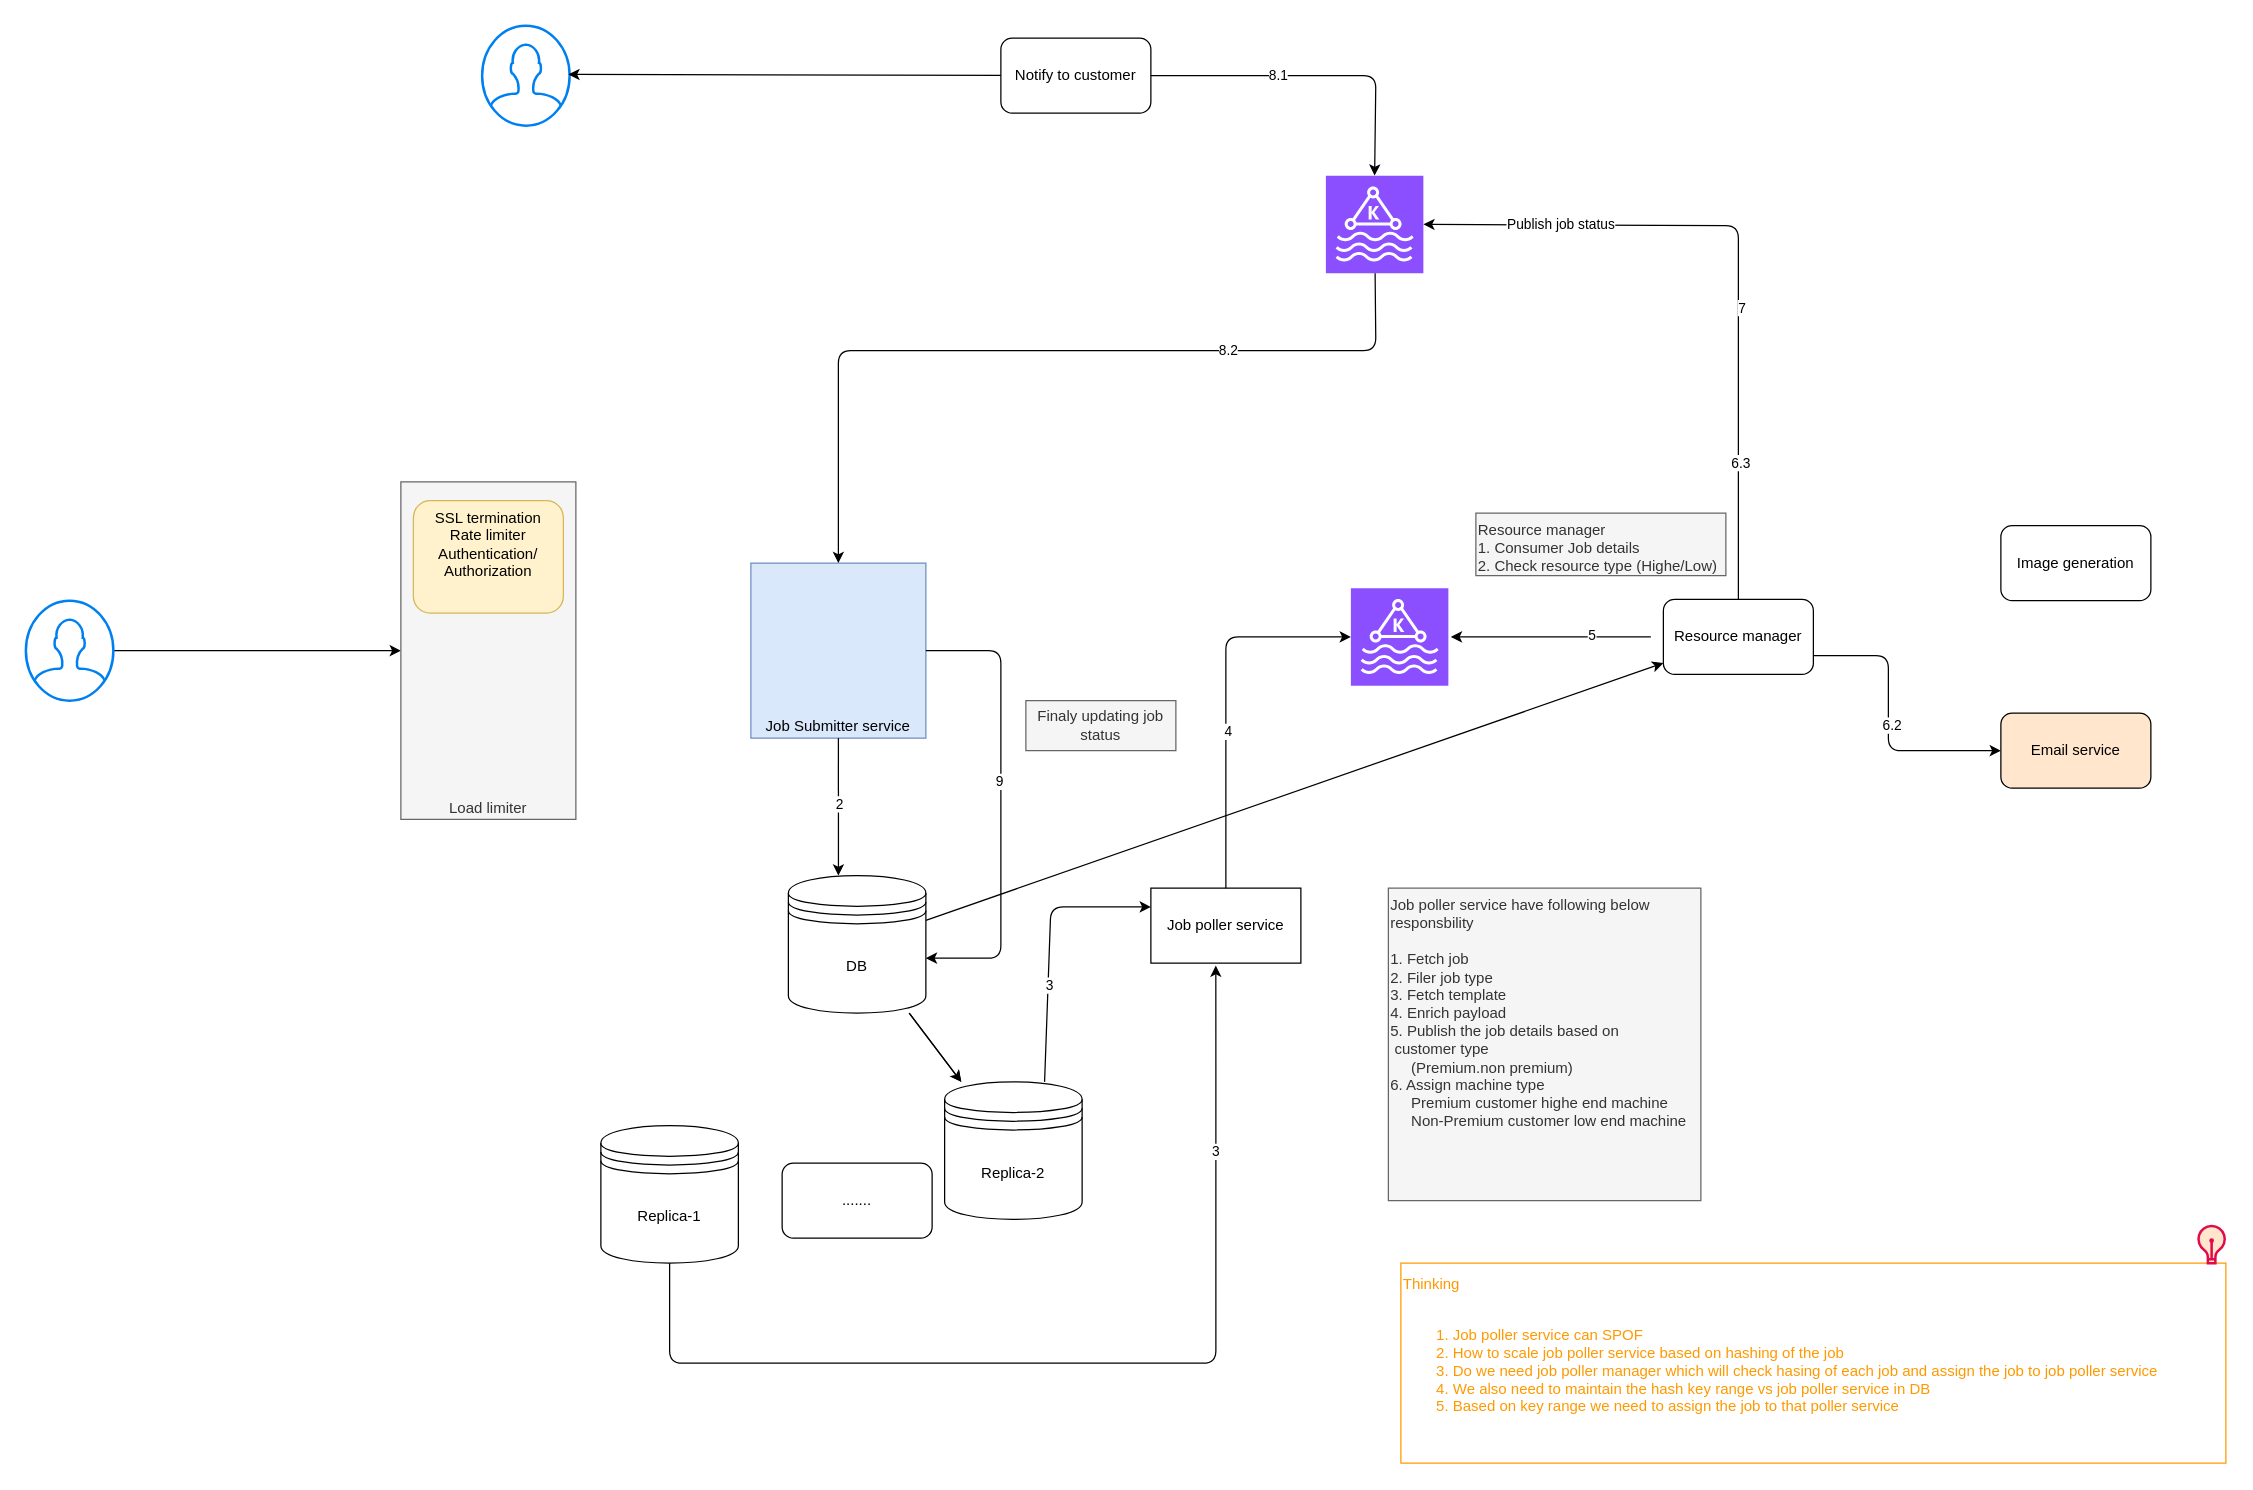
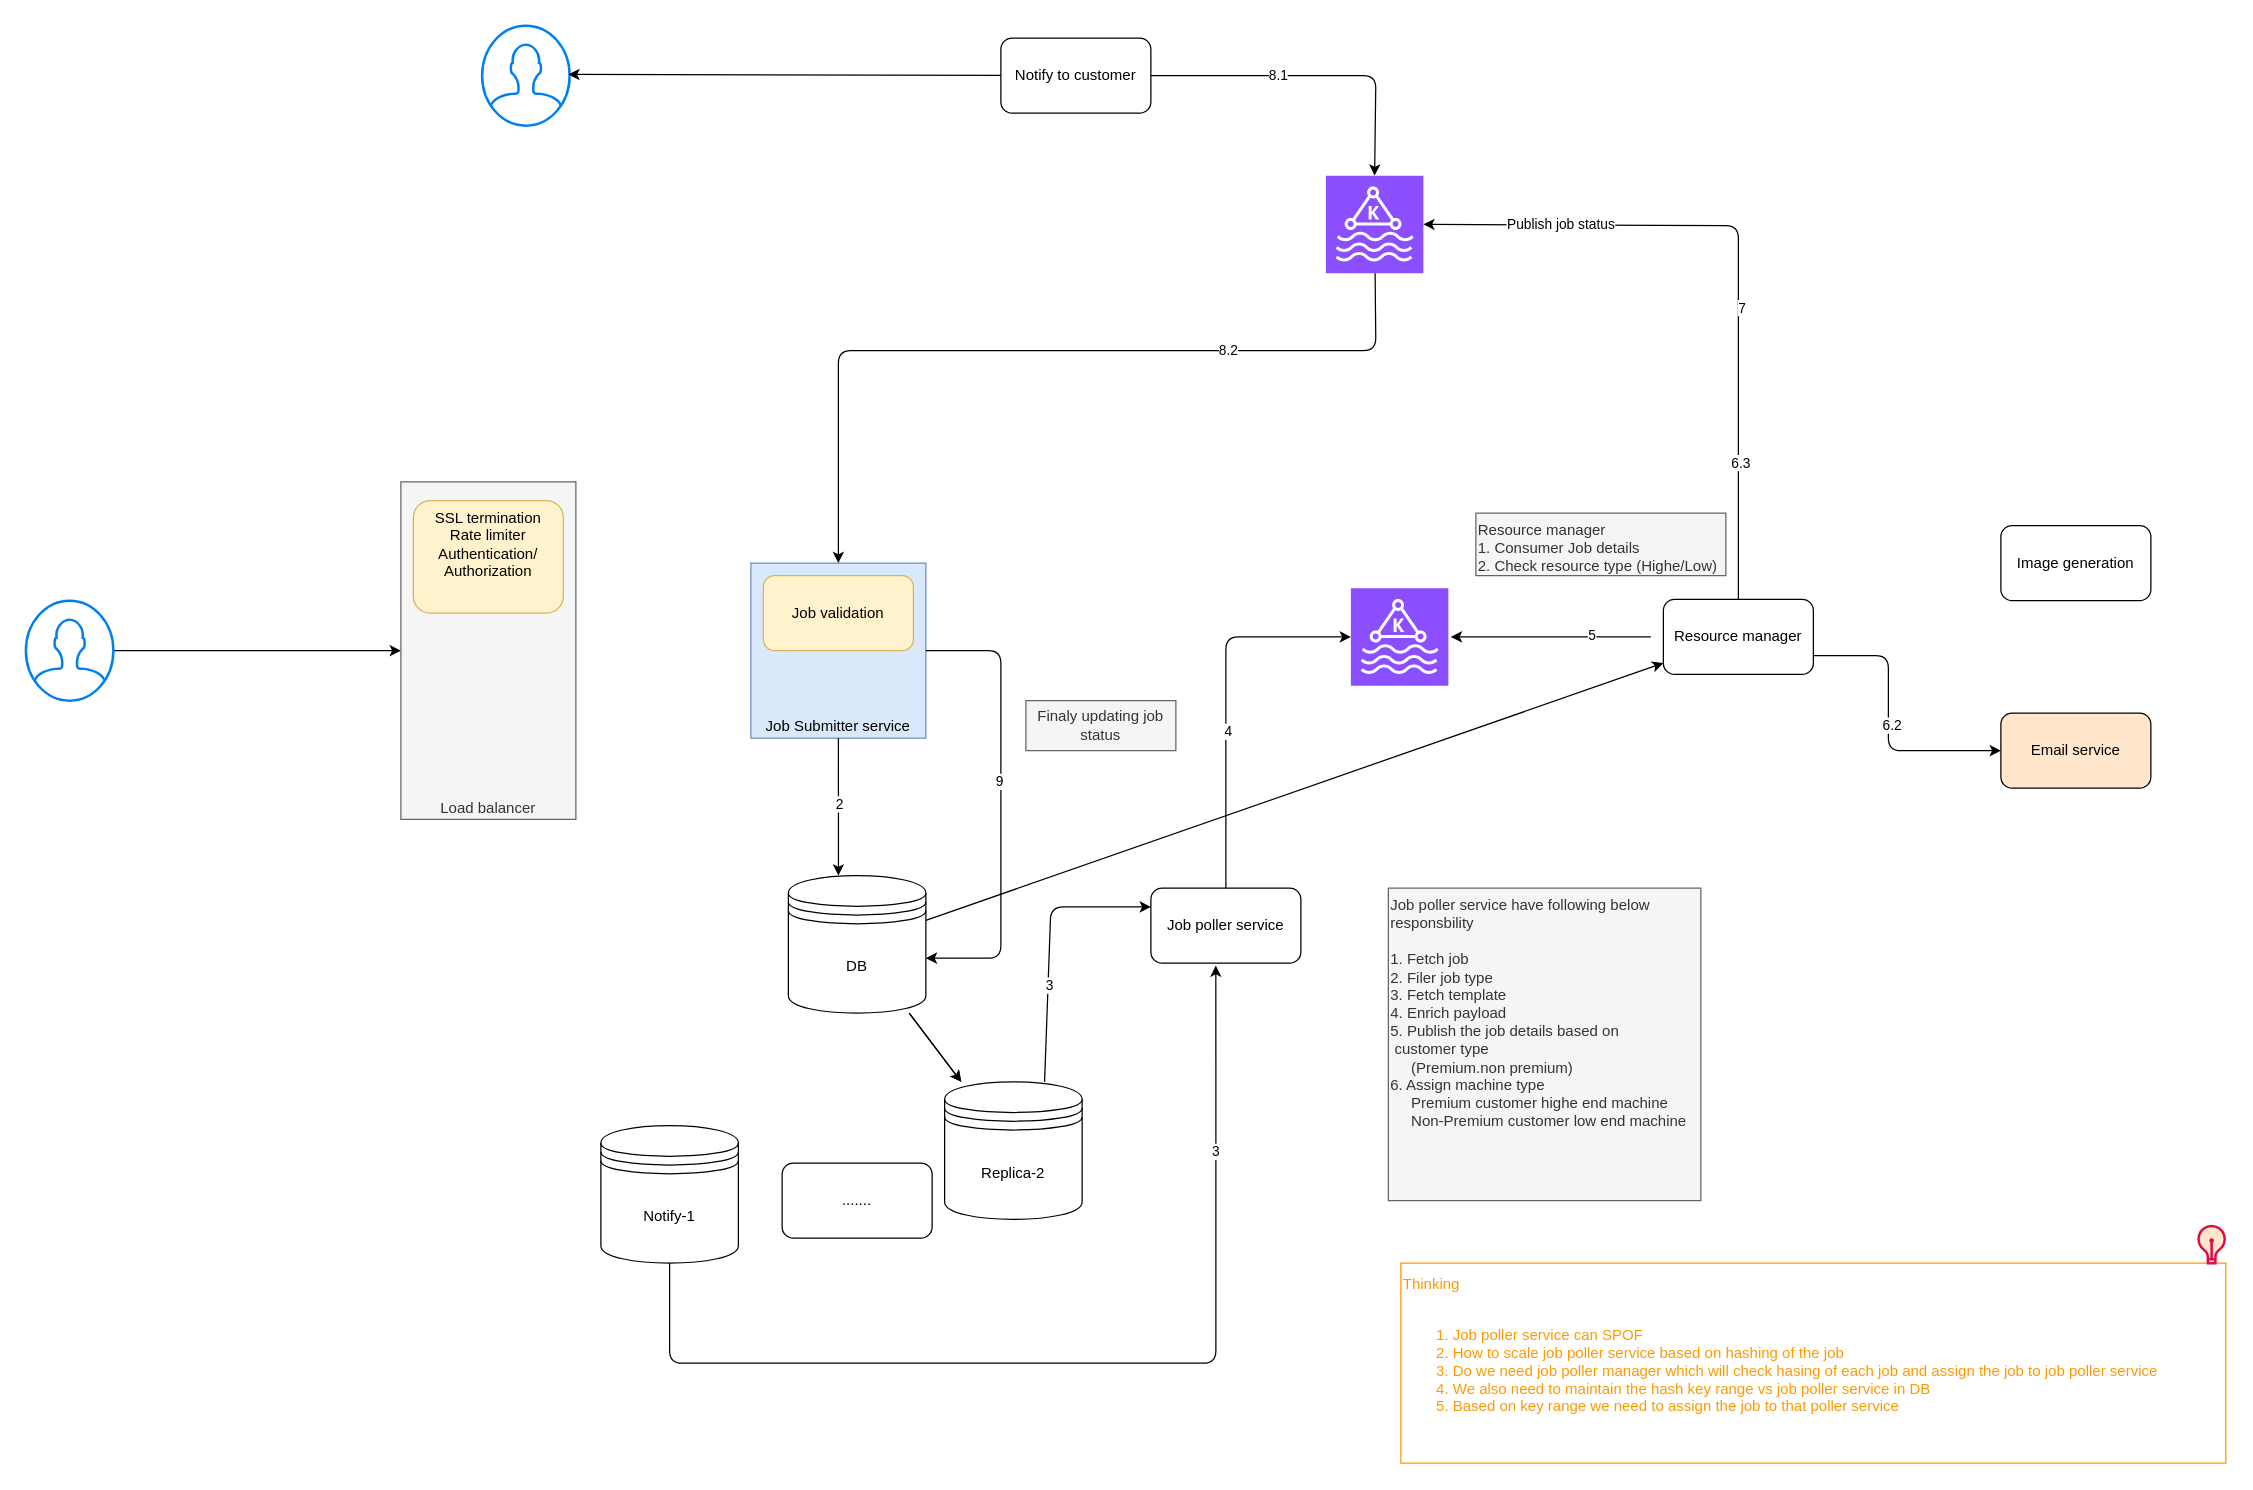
node "Job validation": added
node "Load limiter": label "Load limiter" -> "Load balancer"
node "Job poller service": shape rectangle -> rounded rectangle
node "Replica-1": label "Replica-1" -> "Notify-1"
